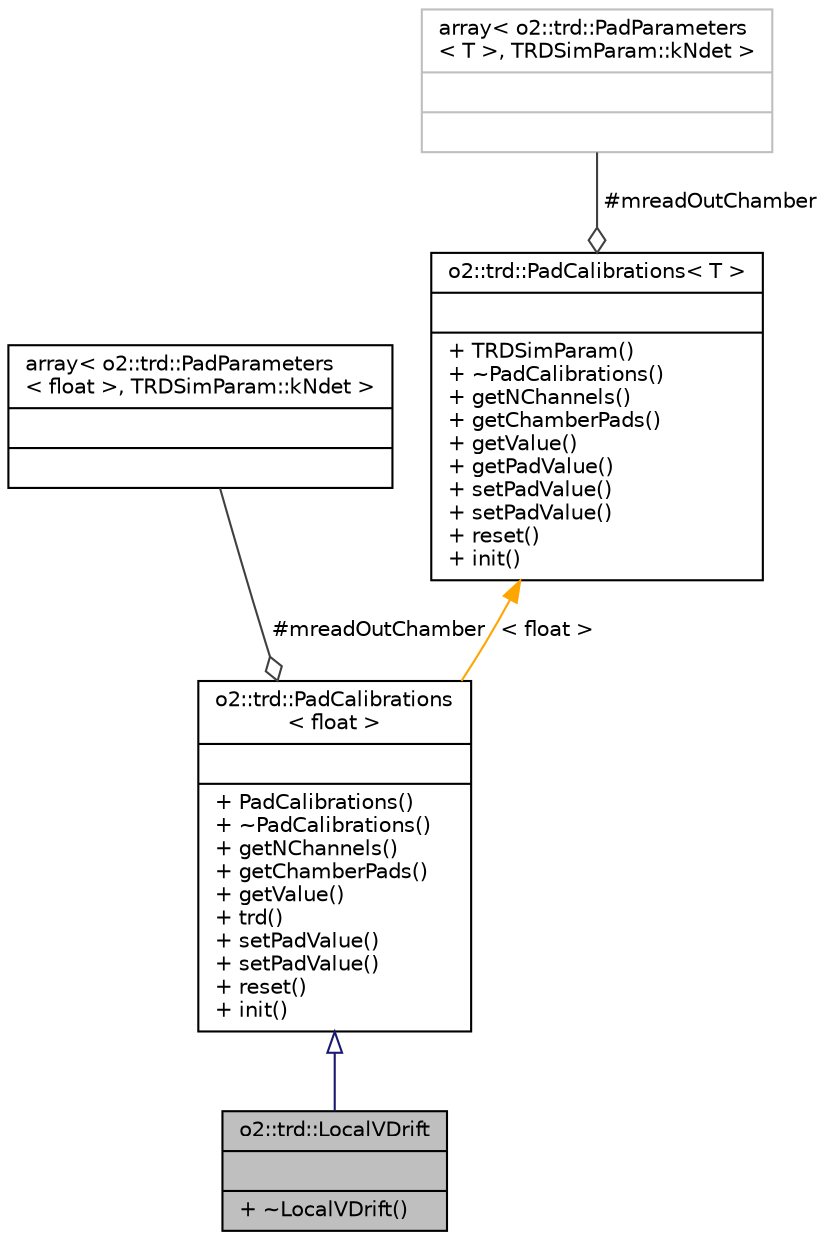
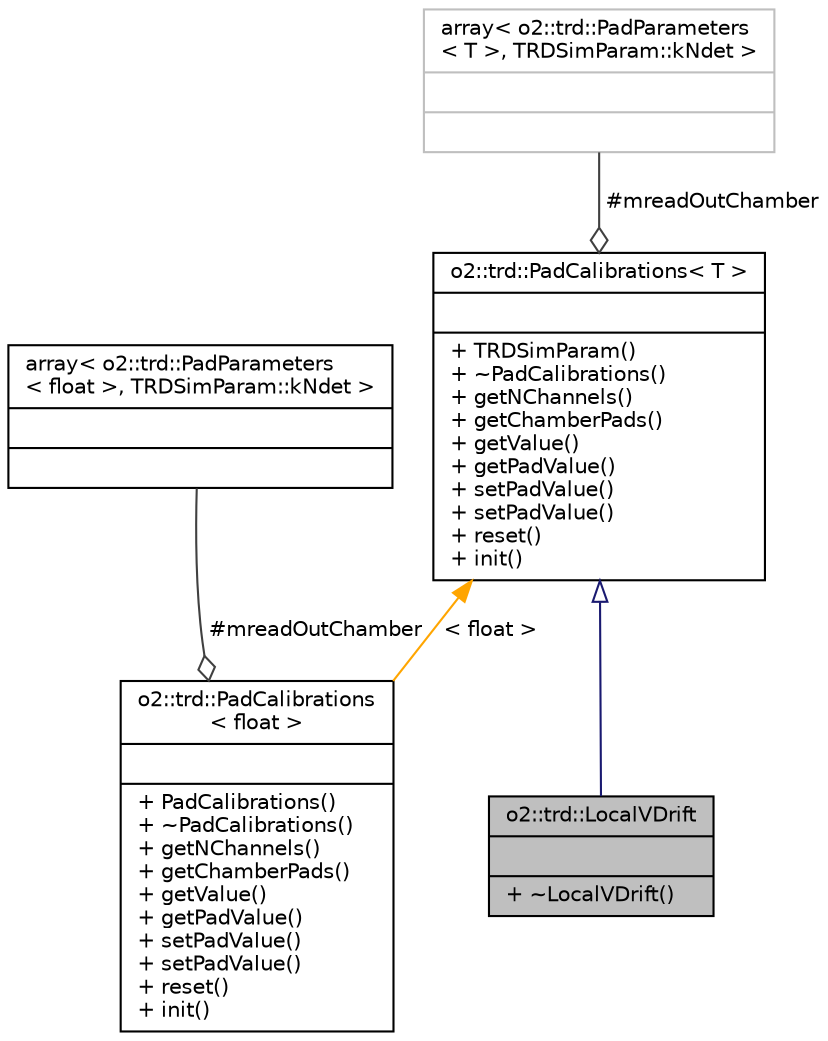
node "o2::trd::PadCalibrations": text "+ trd()" -> "+ getPadValue()"
edge "o2::trd::LocalVDrift" -> "o2::trd::PadCalibrations": now "o2::trd::LocalVDrift" -> "o2::trd::PadCalibrations< T >"
